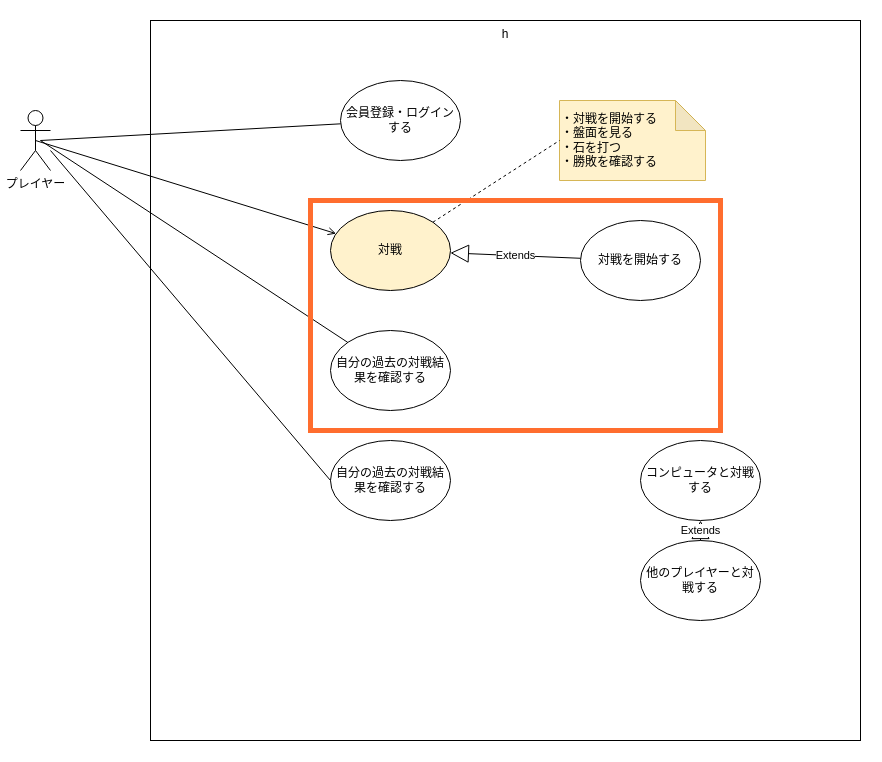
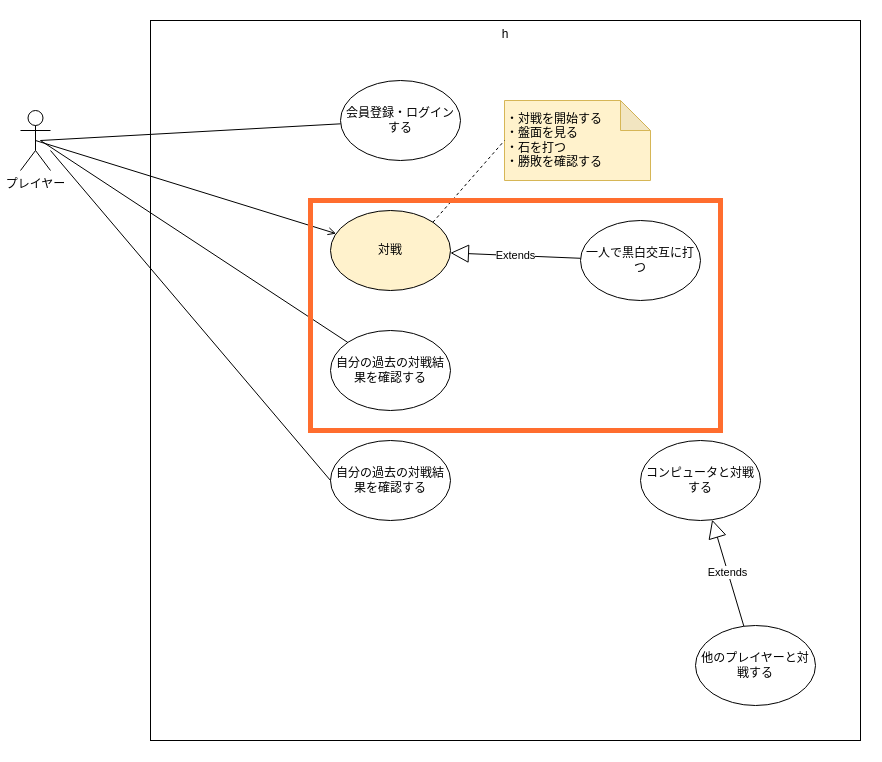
node "・対戦を開始する ・盤面を見る ・石を打つ ・勝敗を確認する": moved (633, 141) -> (578, 141)
node "対戦を開始する": label "対戦を開始する" -> "一人で黒白交互に打つ"
node "他のプレイヤーと対戦する": moved (701, 581) -> (756, 666)
